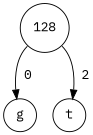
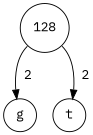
edge "128" -> "g": label " 0" -> " 2"
